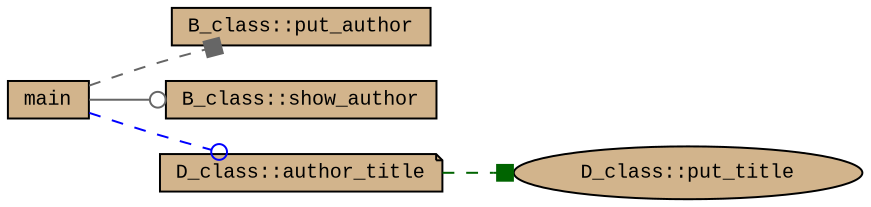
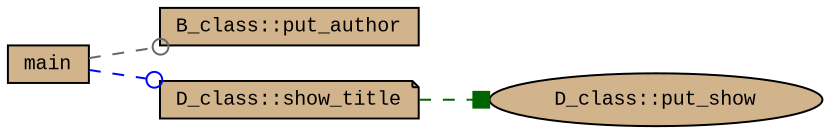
edge "main" -> "B_class::put_author": arrowhead box -> odot
node "B_class::show_author": removed
node "D_class::author_title": label "D_class::author_title" -> "D_class::show_title"
node "D_class::put_title": label "D_class::put_title" -> "D_class::put_show"
